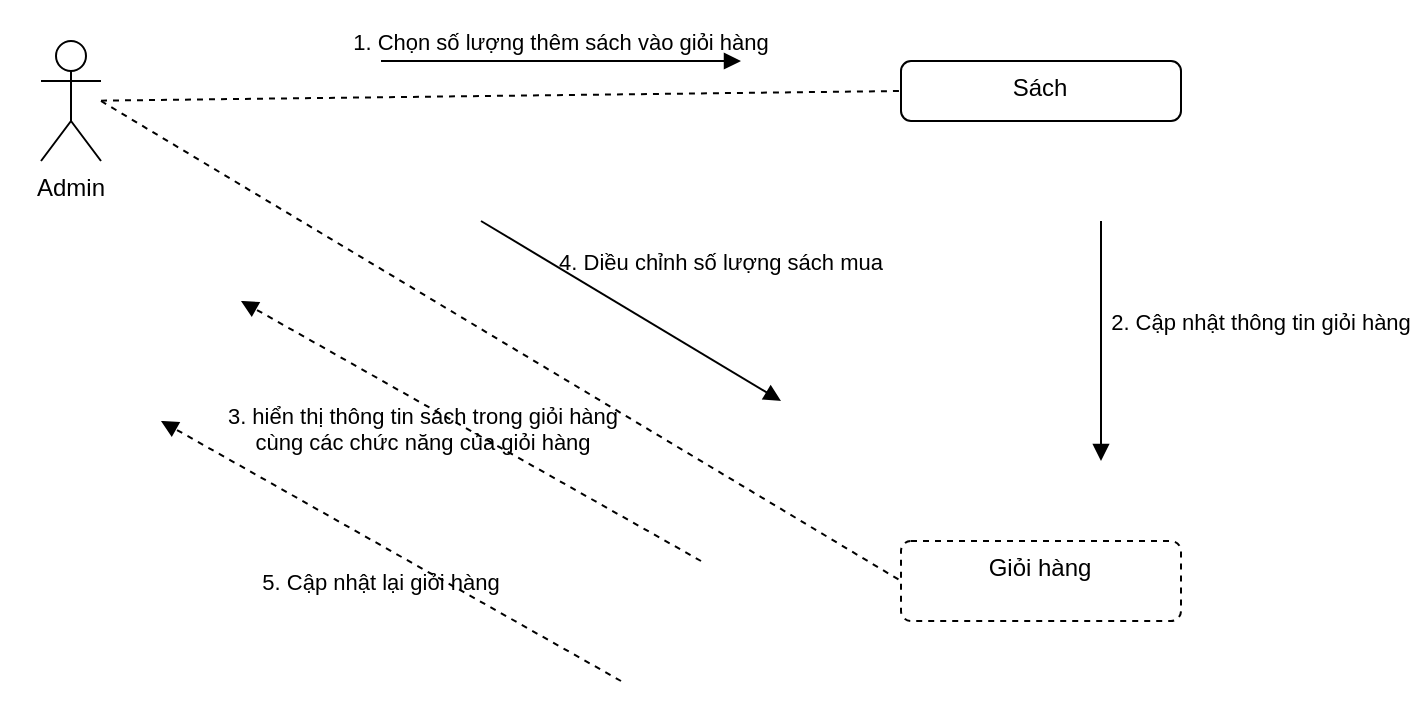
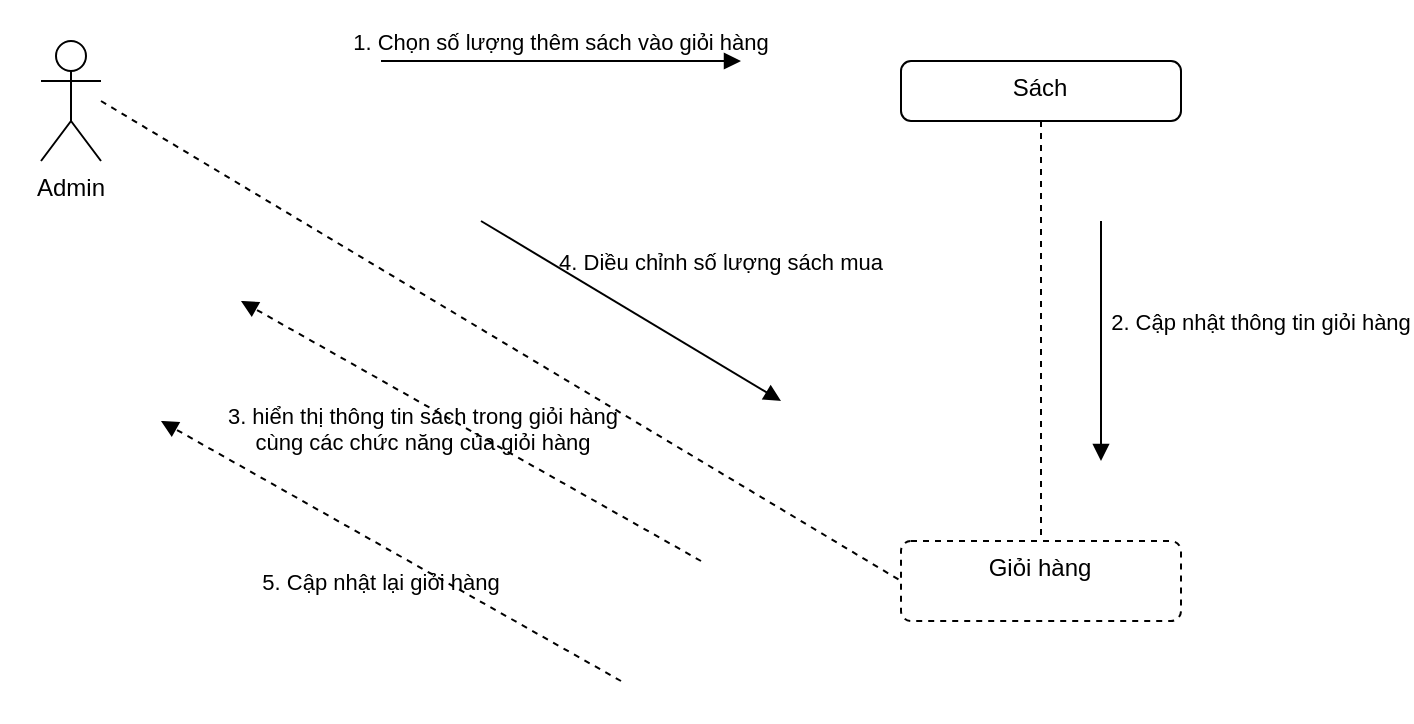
edge "Sách" -- "Admin": removed
edge "Sách" -- "Giỏi hàng": added
